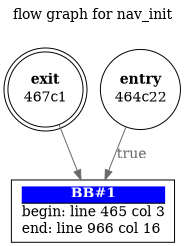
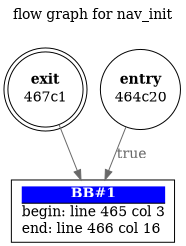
node "entry": text "464c22" -> "464c20"
node "BB#1": text "end: line 966 col 16" -> "end: line 466 col 16"
